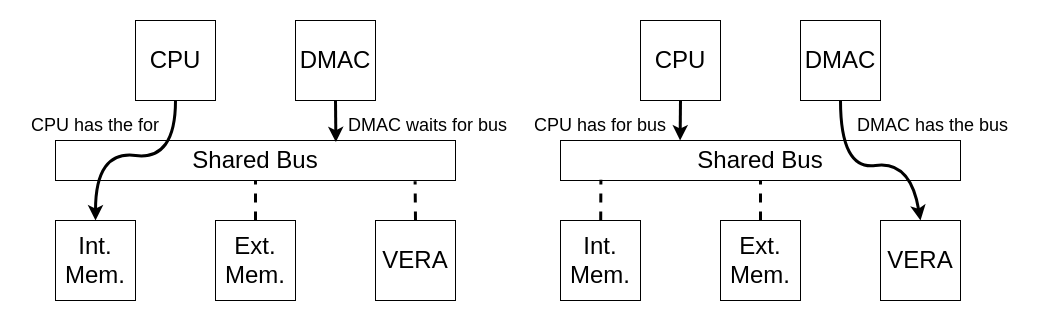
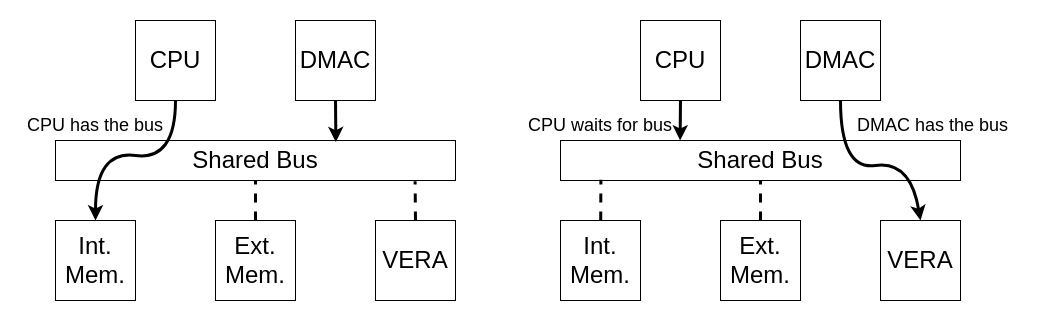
node "CPU has the for": label "CPU has the for" -> "CPU has the bus"
node "DMAC waits for bus": removed
node "CPU has for bus": label "CPU has for bus" -> "CPU waits for bus"
